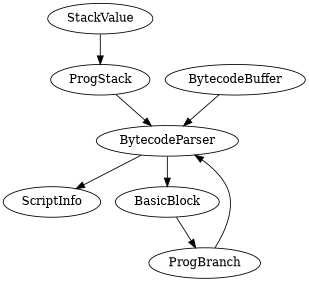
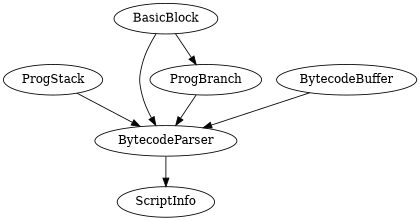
node "StackValue": removed
edge "BytecodeParser" -> "BasicBlock": reversed
